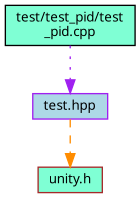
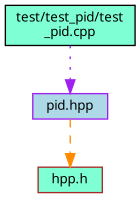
node "test.hpp": label "test.hpp" -> "pid.hpp"
node "unity.h": label "unity.h" -> "hpp.h"
